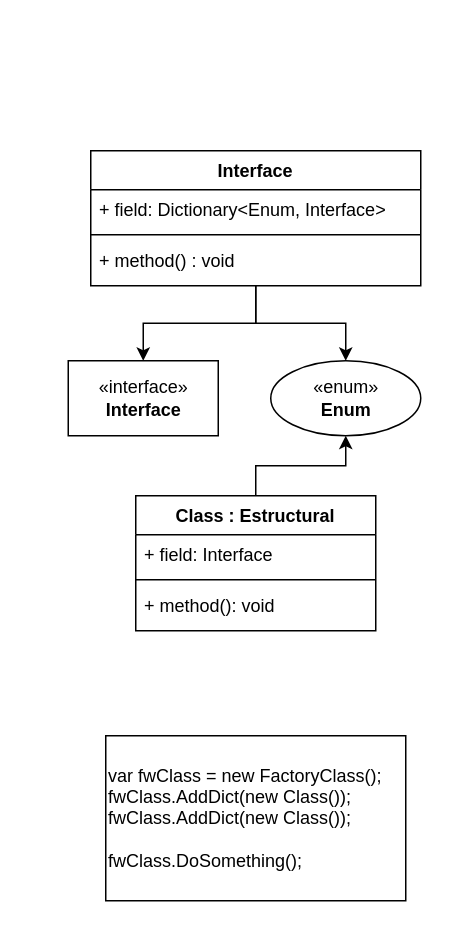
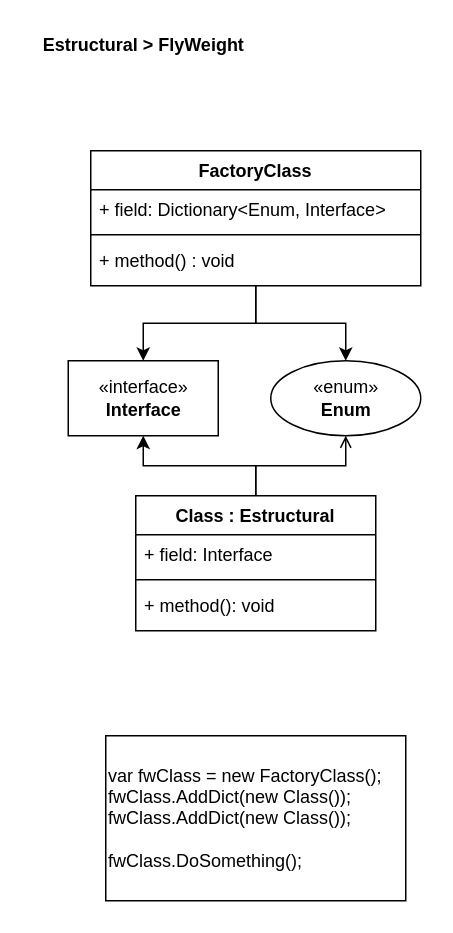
node "Estructural > FlyWeight": added
node "Interface": label "Interface" -> "FactoryClass"
edge "Class : Estructural" -> "«enum» Enum": arrowhead classic -> open
edge "Class : Estructural" -> "«interface» Interface": added
